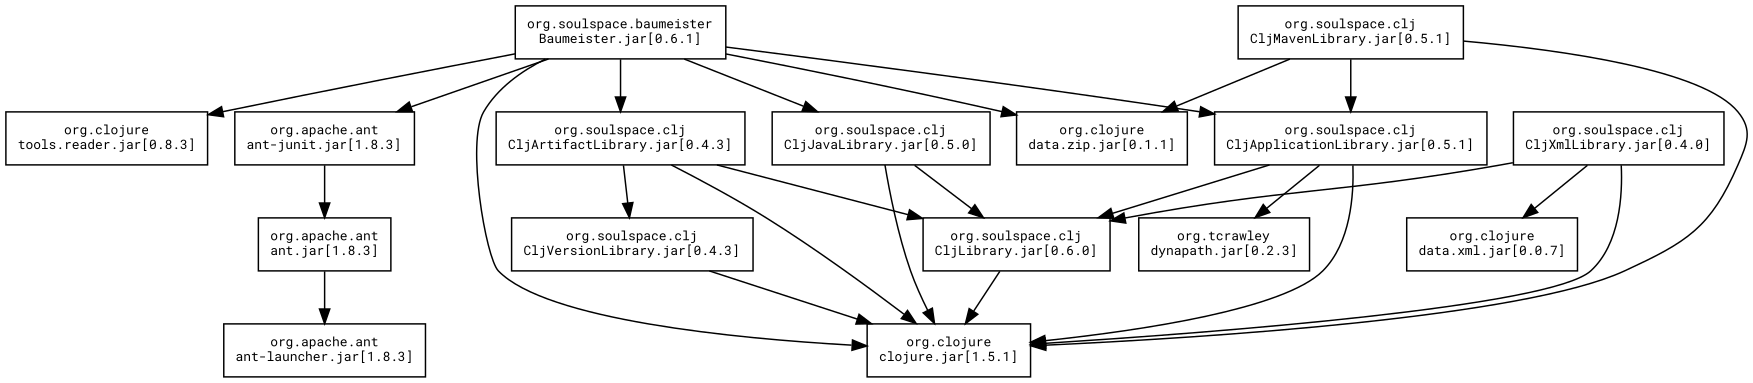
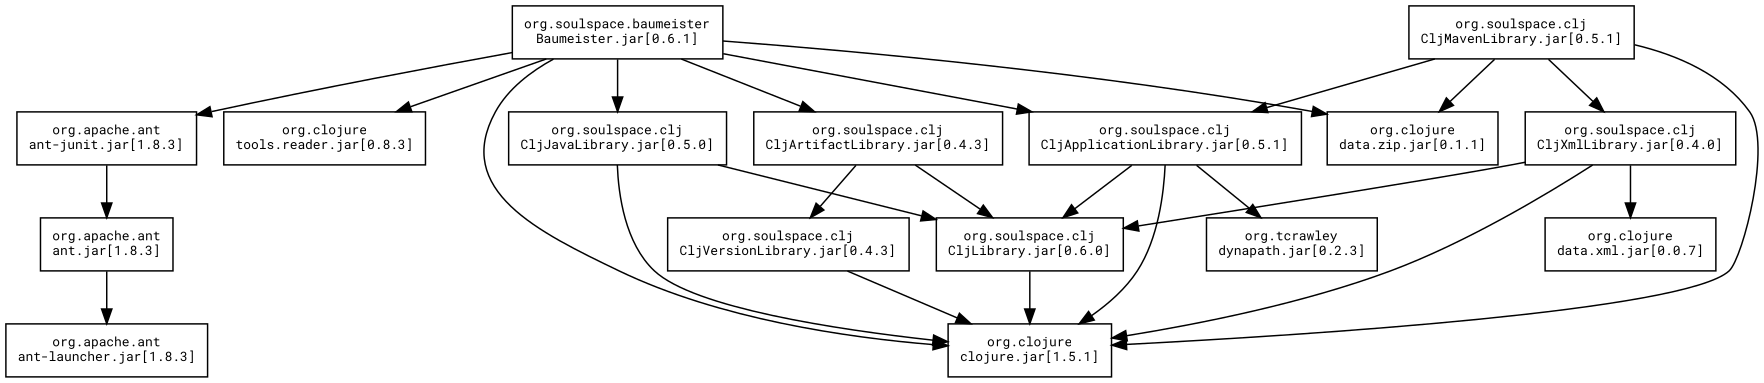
edge "org.soulspace.clj CljMavenLibrary.jar[0.5.1]" -> "org.soulspace.clj CljXmlLibrary.jar[0.4.0]": added
edge "org.soulspace.clj CljArtifactLibrary.jar[0.4.3]" -> "org.clojure clojure.jar[1.5.1]": removed
